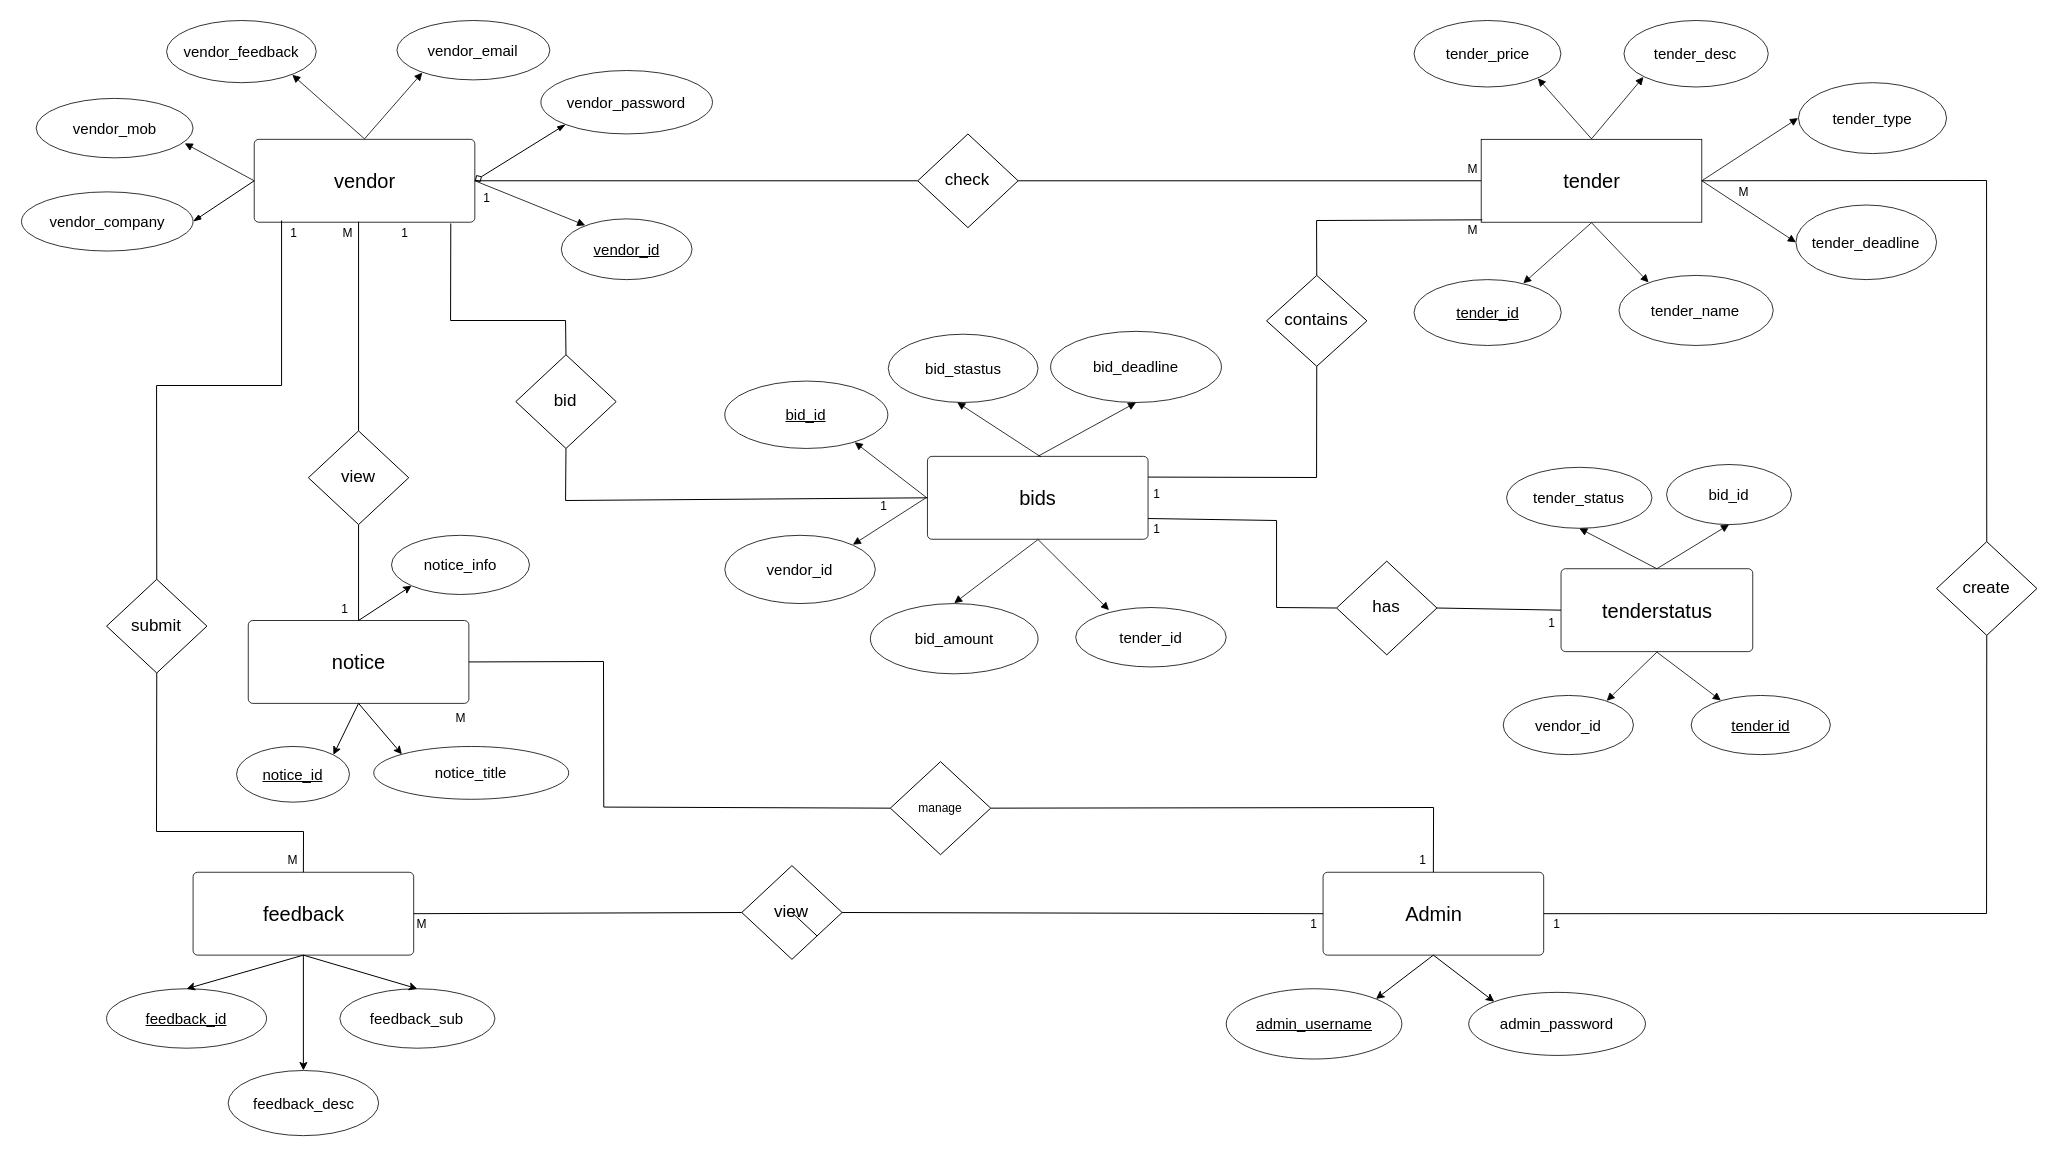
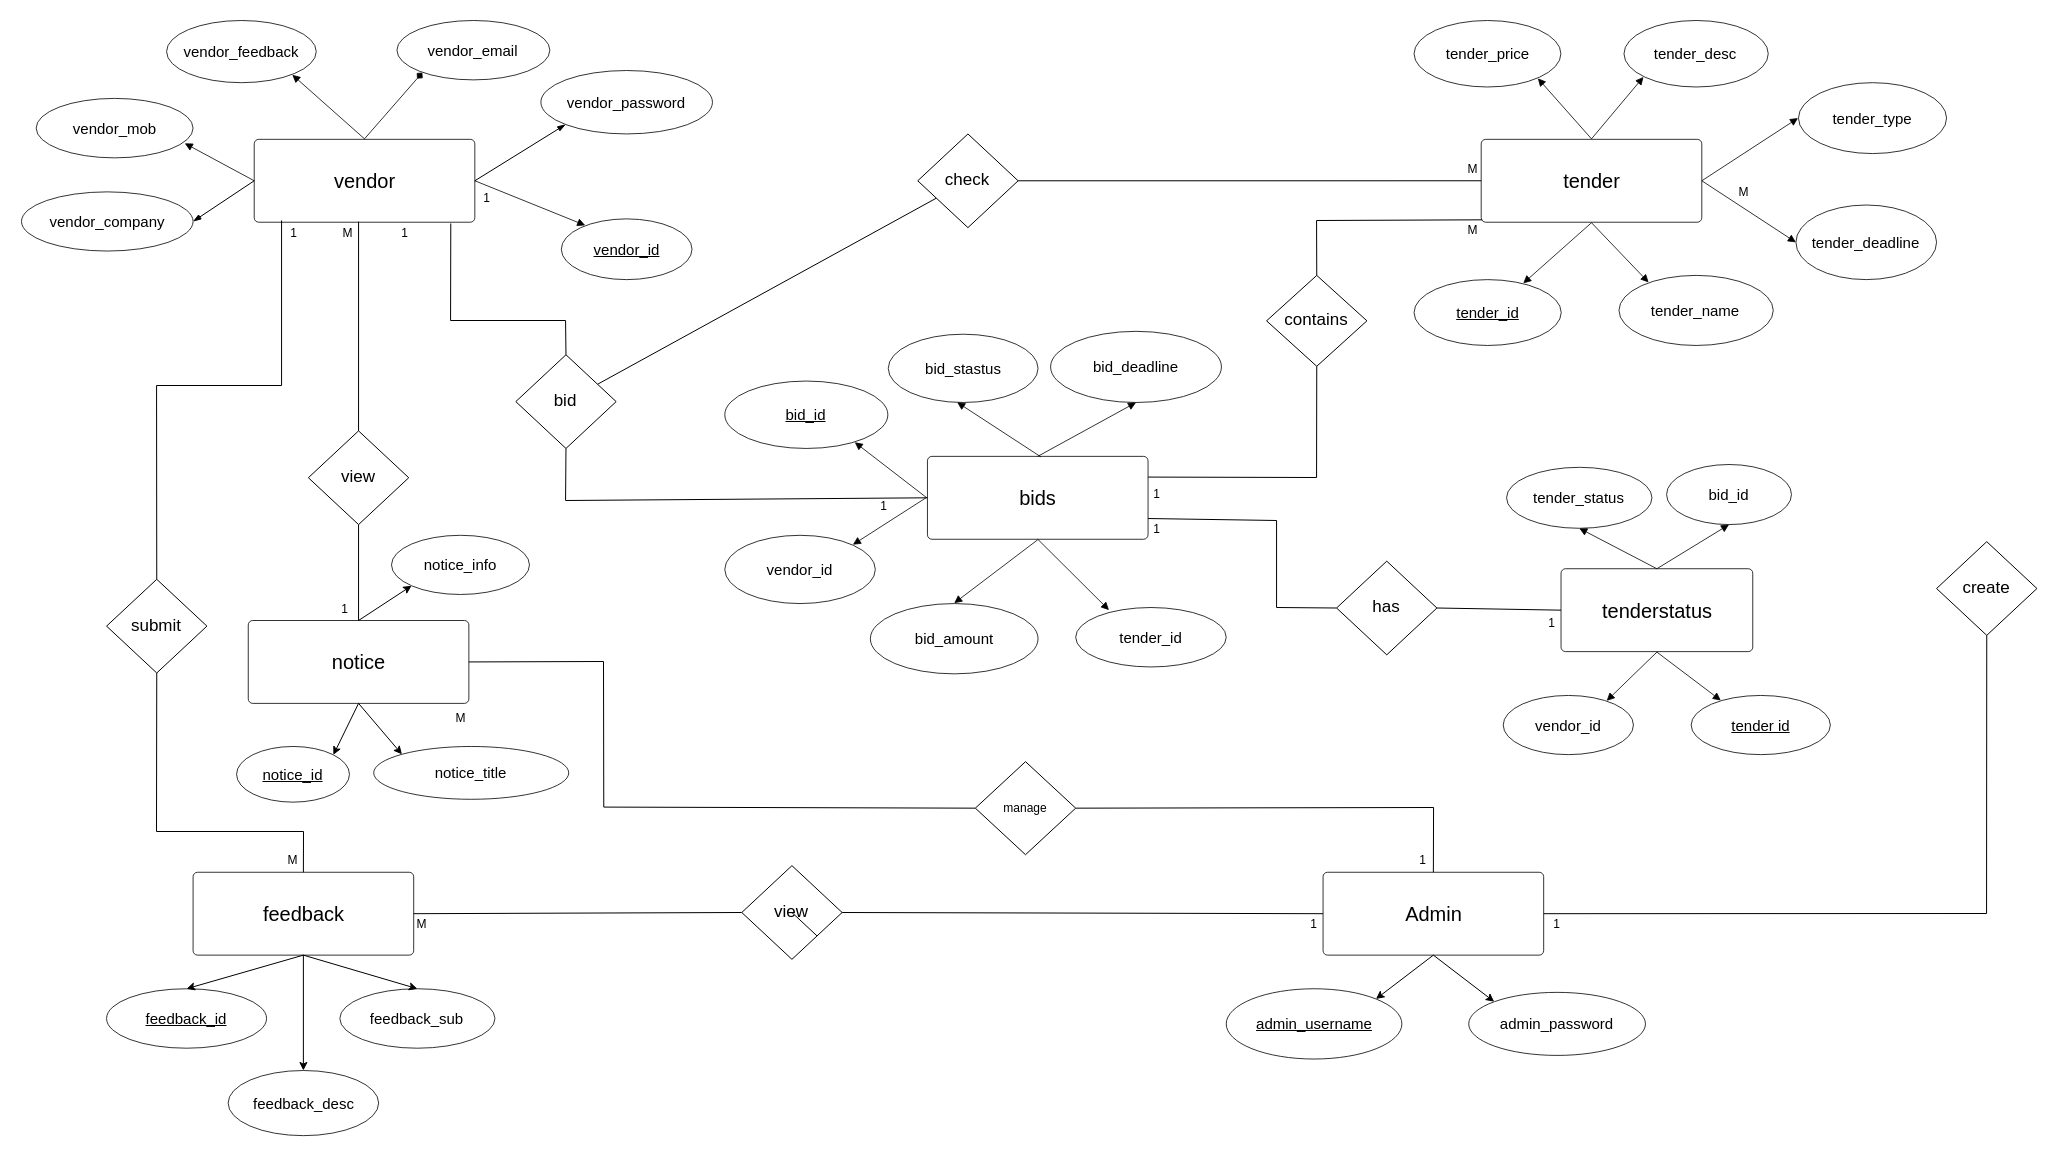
edge "vendor" -> "vendor_email": arrowhead block -> diamond
edge "vendor_password" -- "vendor": arrowhead diamond -> none
edge "vendor" -- "check": now "bid" -- "check"
node "tender": shape rectangle -> rounded rectangle
edge "tender" -- "create": removed
node "manage": moved (941, 808) -> (1026, 808)
